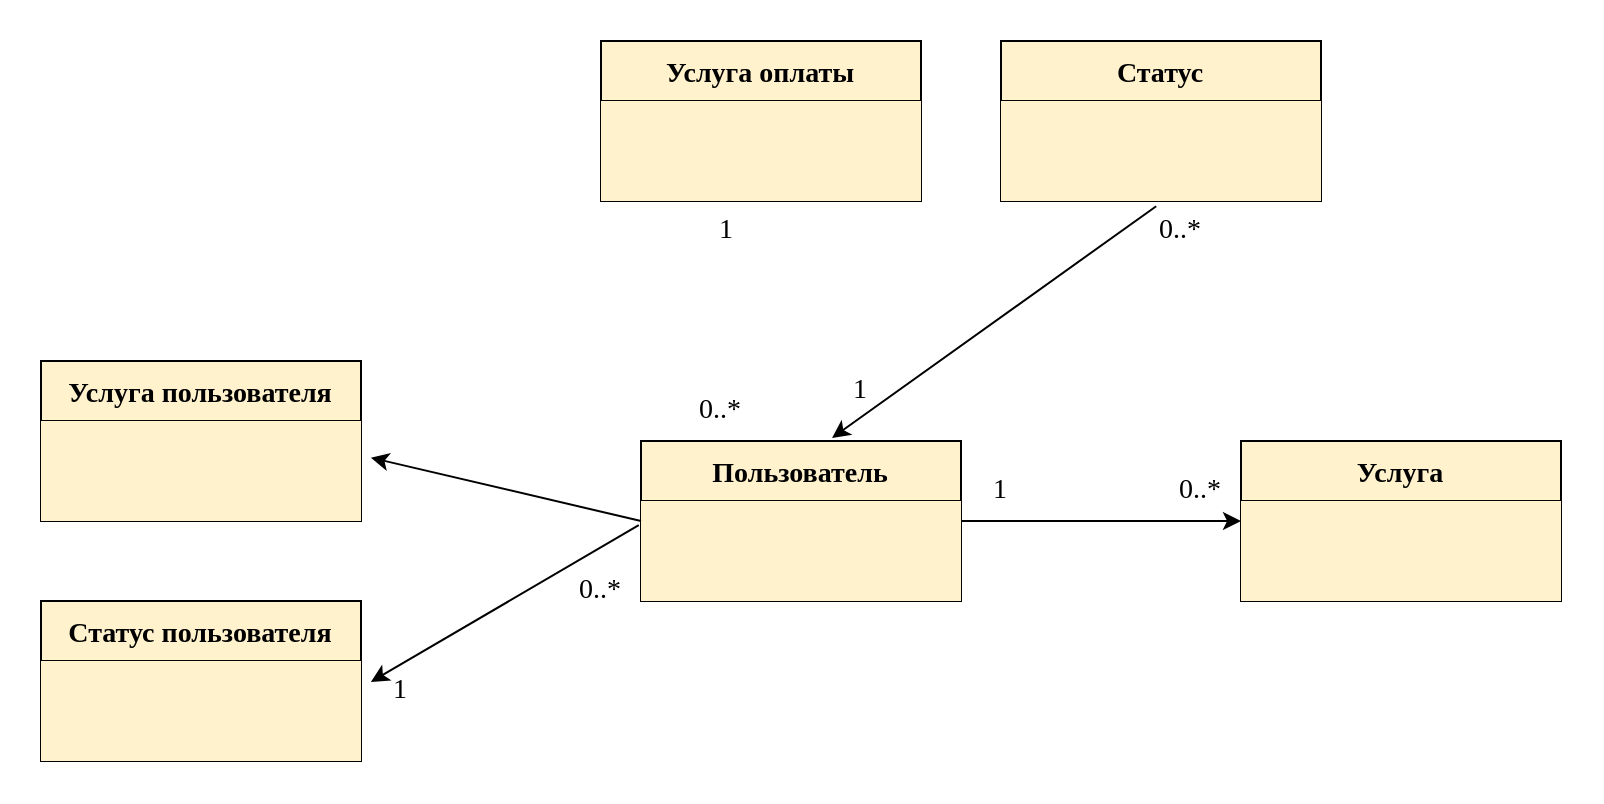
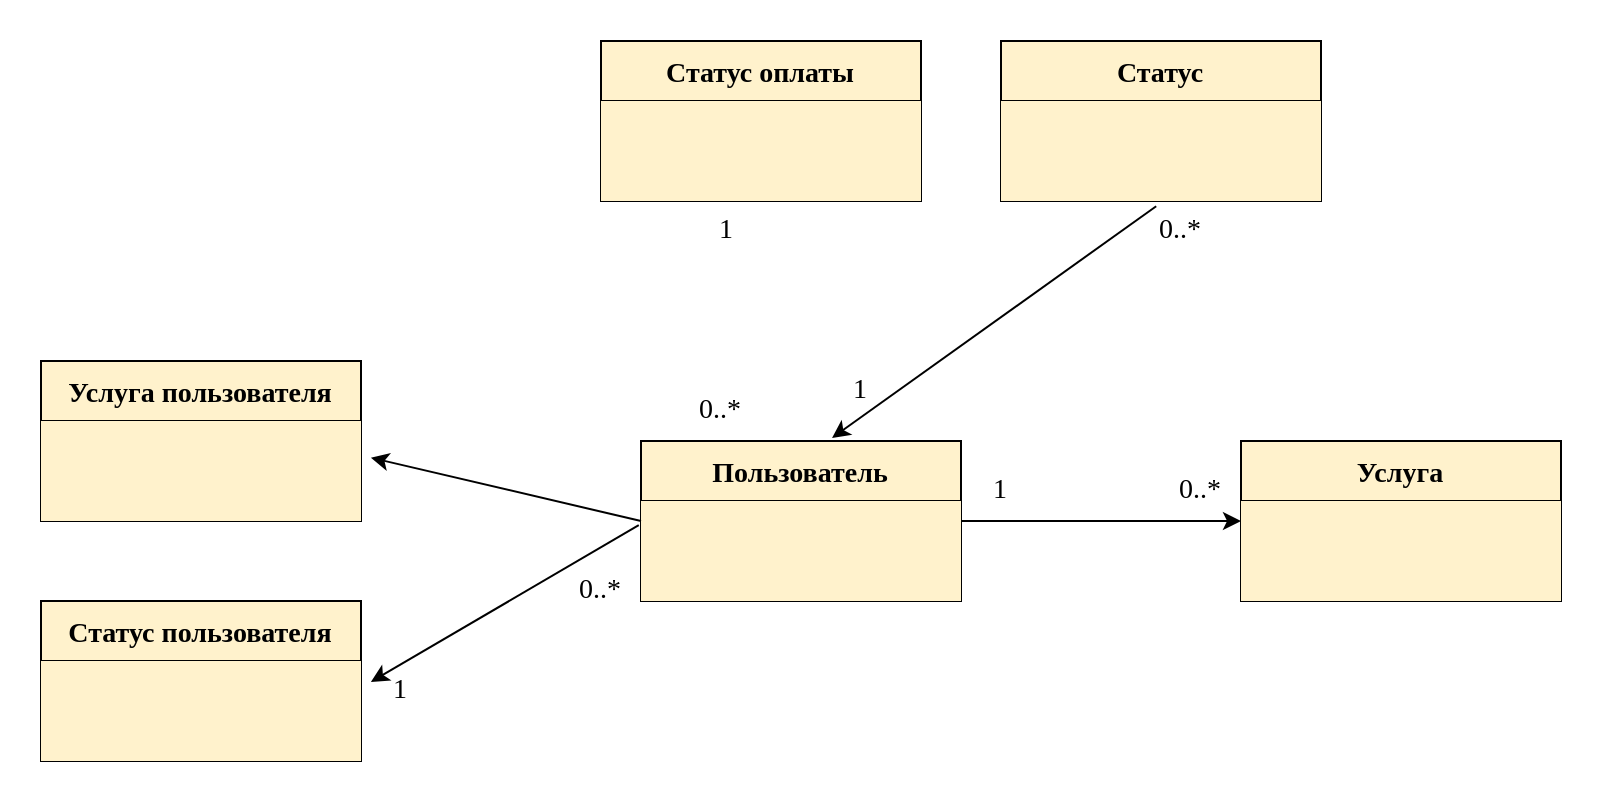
node "Услуга оплаты": label "Услуга оплаты" -> "Статус оплаты"
